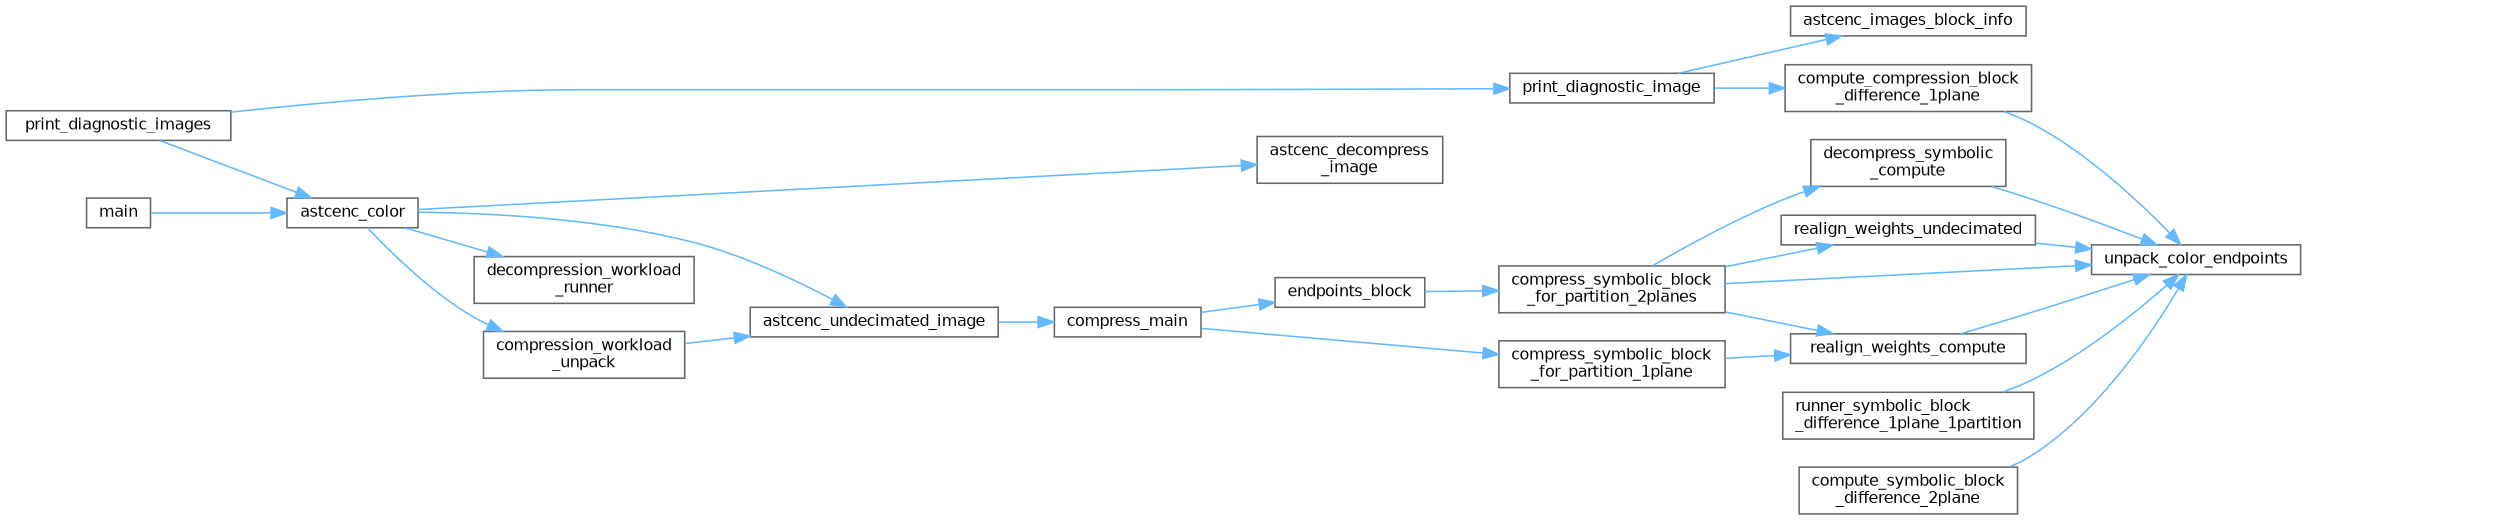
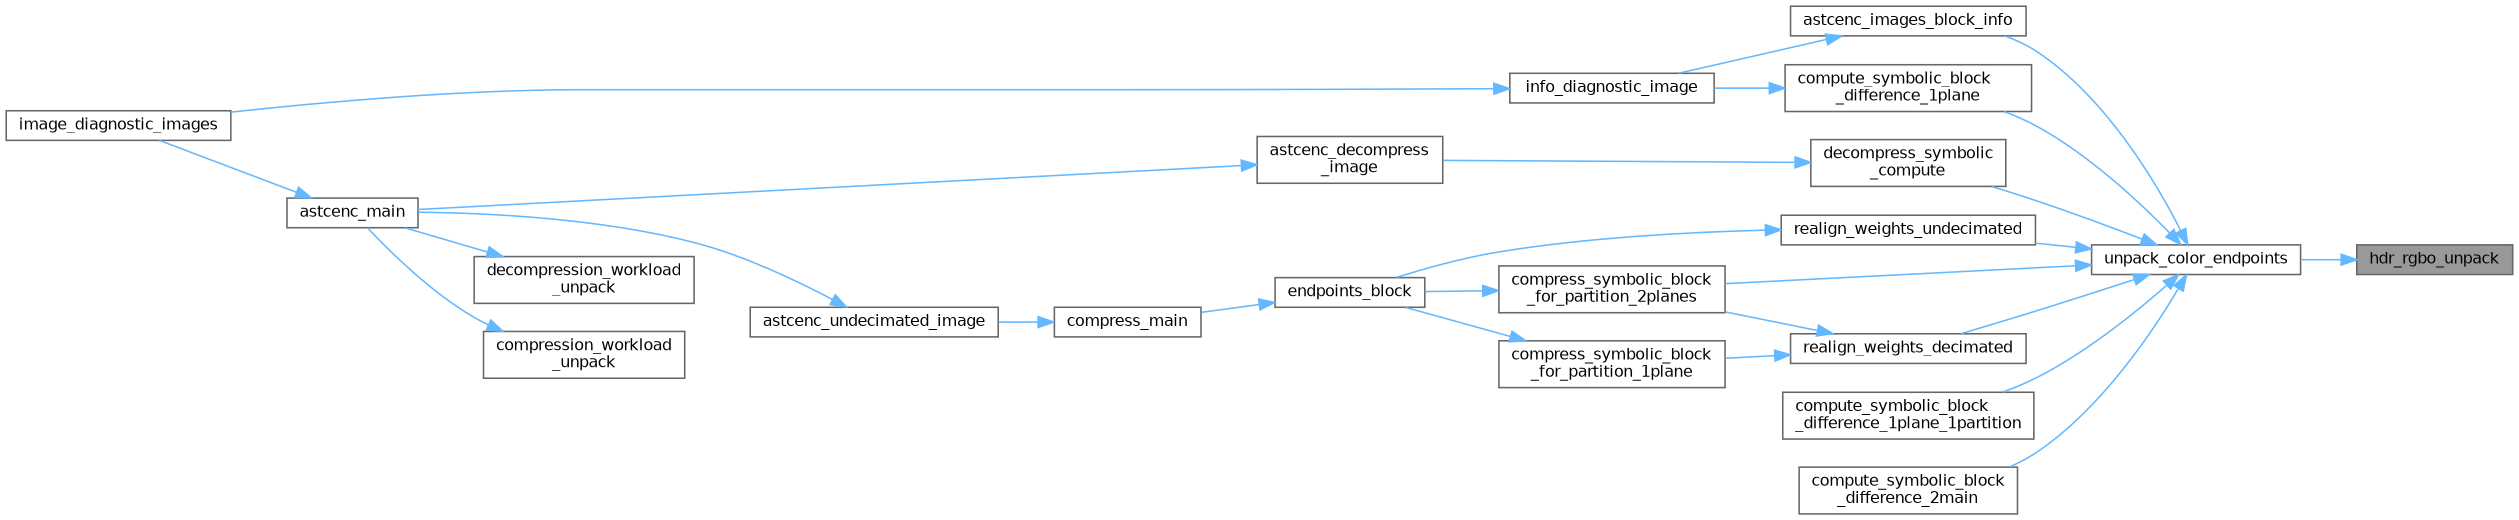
node "print_diagnostic_image": label "print_diagnostic_image" -> "info_diagnostic_image"
node "compute_compression_block _difference_1plane": label "compute_compression_block _difference_1plane" -> "compute_symbolic_block _difference_1plane"
edge "astcenc_images_block_info" -> "unpack_color_endpoints": added
node "print_diagnostic_images": label "print_diagnostic_images" -> "image_diagnostic_images"
node "main": removed
node "astcenc_color": label "astcenc_color" -> "astcenc_main"
edge "compress_symbolic_block _for_partition_2planes" -> "decompress_symbolic _compute": now "astcenc_decompress _image" -> "decompress_symbolic _compute"
edge "compress_symbolic_block _for_partition_2planes" -> "realign_weights_undecimated": now "endpoints_block" -> "realign_weights_undecimated"
node "hdr_rgbo_unpack": added
node "decompression_workload _runner": label "decompression_workload _runner" -> "decompression_workload _unpack"
edge "compression_workload _unpack" -> "astcenc_undecimated_image": removed
edge "compress_main" -> "compress_symbolic_block _for_partition_1plane": now "endpoints_block" -> "compress_symbolic_block _for_partition_1plane"
node "realign_weights_compute": label "realign_weights_compute" -> "realign_weights_decimated"
node "runner_symbolic_block _difference_1plane_1partition": label "runner_symbolic_block _difference_1plane_1partition" -> "compute_symbolic_block _difference_1plane_1partition"
node "compute_symbolic_block _difference_2plane": label "compute_symbolic_block _difference_2plane" -> "compute_symbolic_block _difference_2main"
